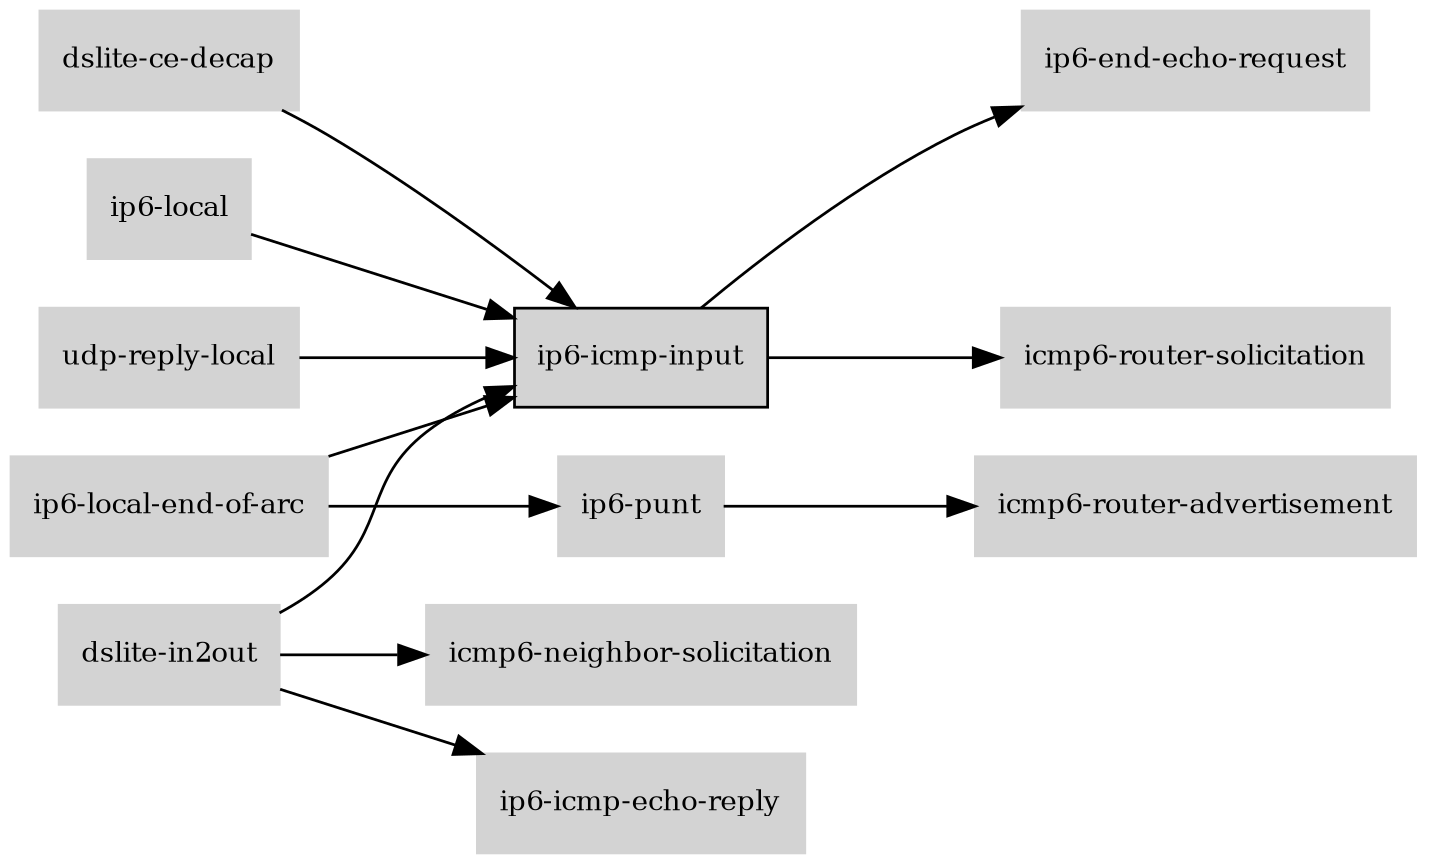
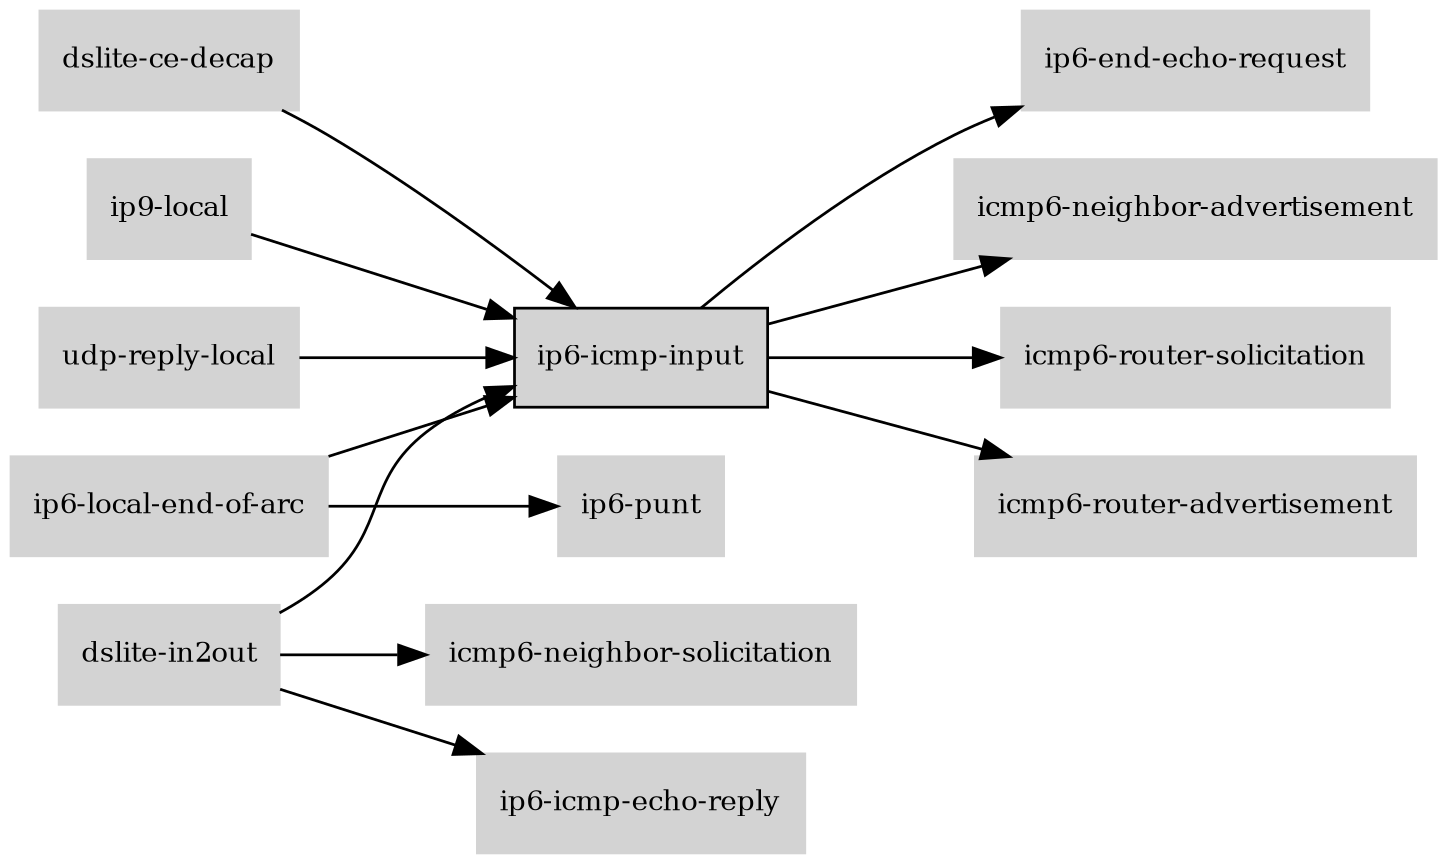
node "ip6-local": label "ip6-local" -> "ip9-local"
node "icmp6-neighbor-advertisement": added
edge "ip6-punt" -> "icmp6-router-advertisement": now "ip6-icmp-input" -> "icmp6-router-advertisement"
